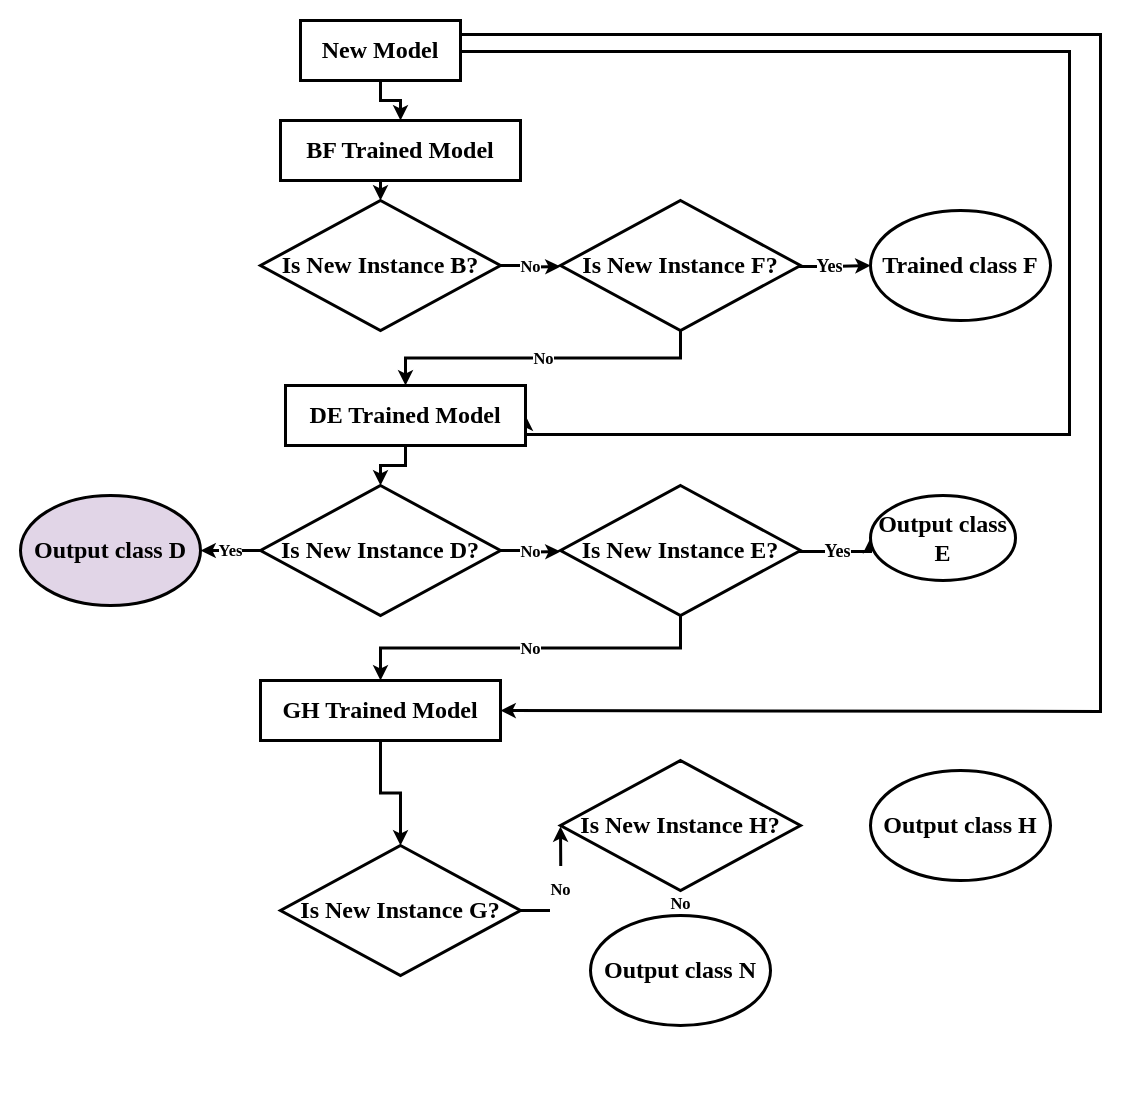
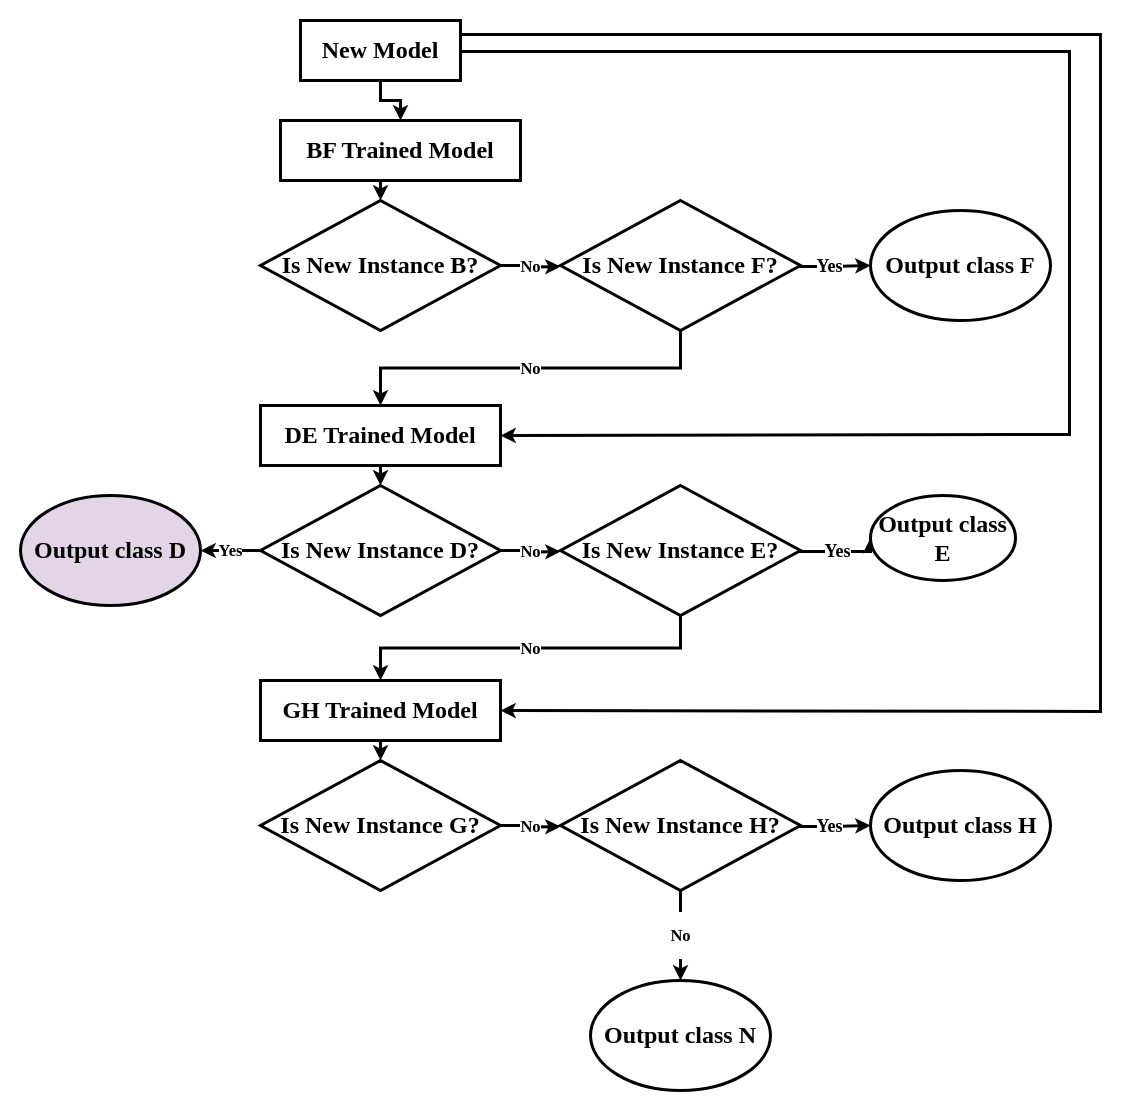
node "Trained class F": label "Trained class F" -> "Output class F"
node "DE Trained Model": moved (406, 416) -> (381, 436)
edge "Is New Instance H?" -> "Output class H": added, label "Yes"
node "Is New Instance G?": moved (401, 911) -> (381, 826)
node "Output class N": moved (681, 971) -> (681, 1036)
